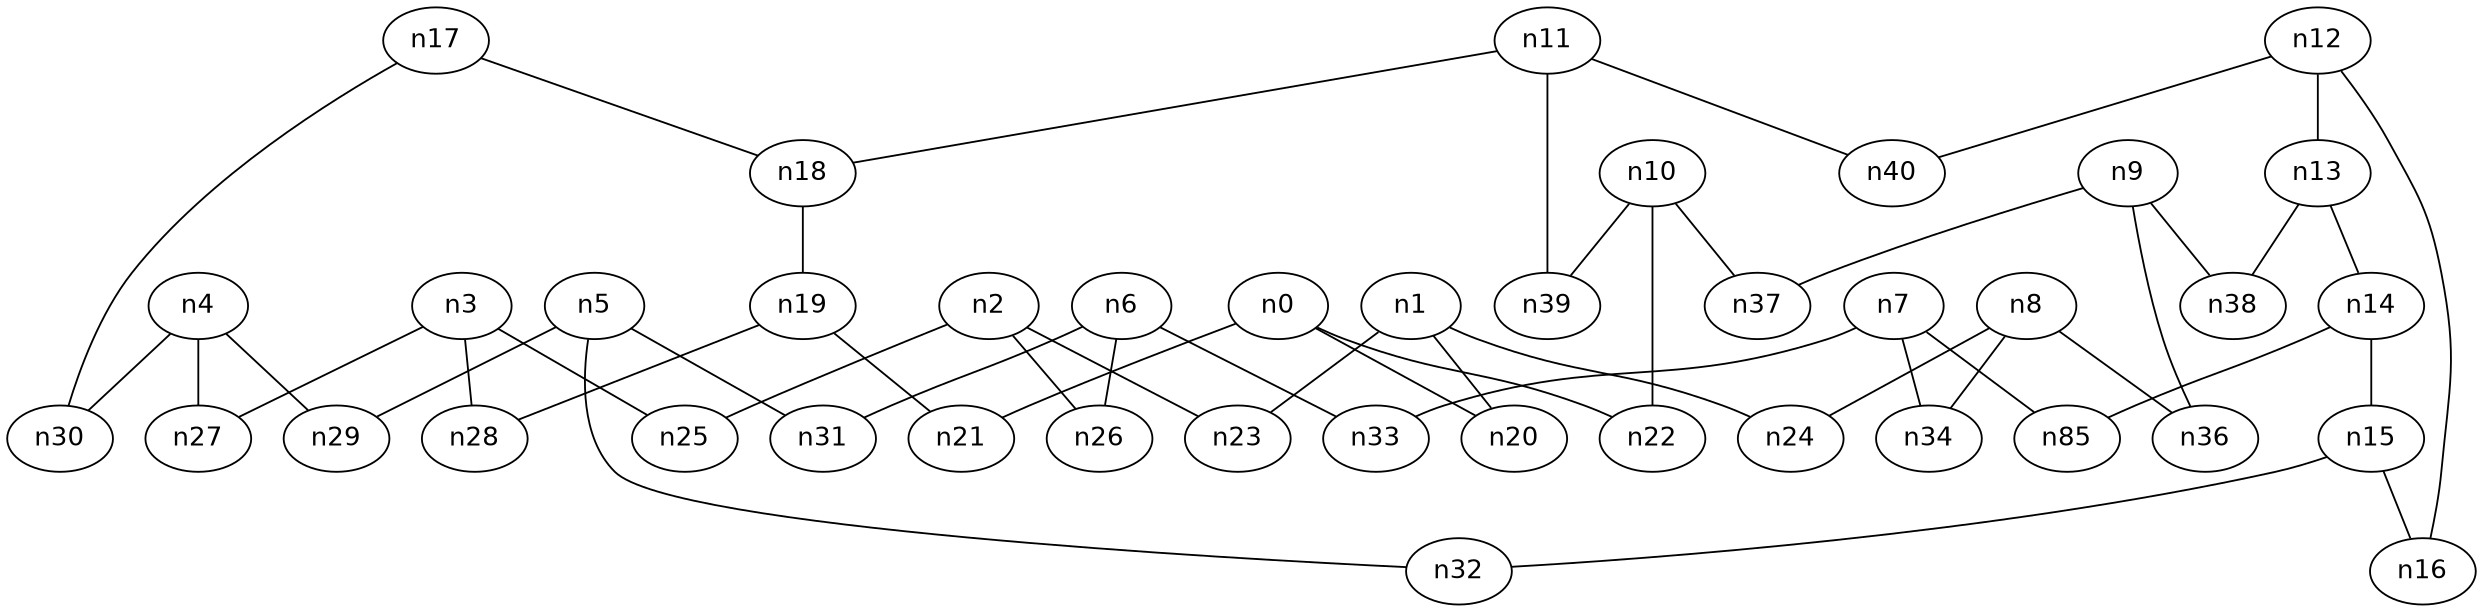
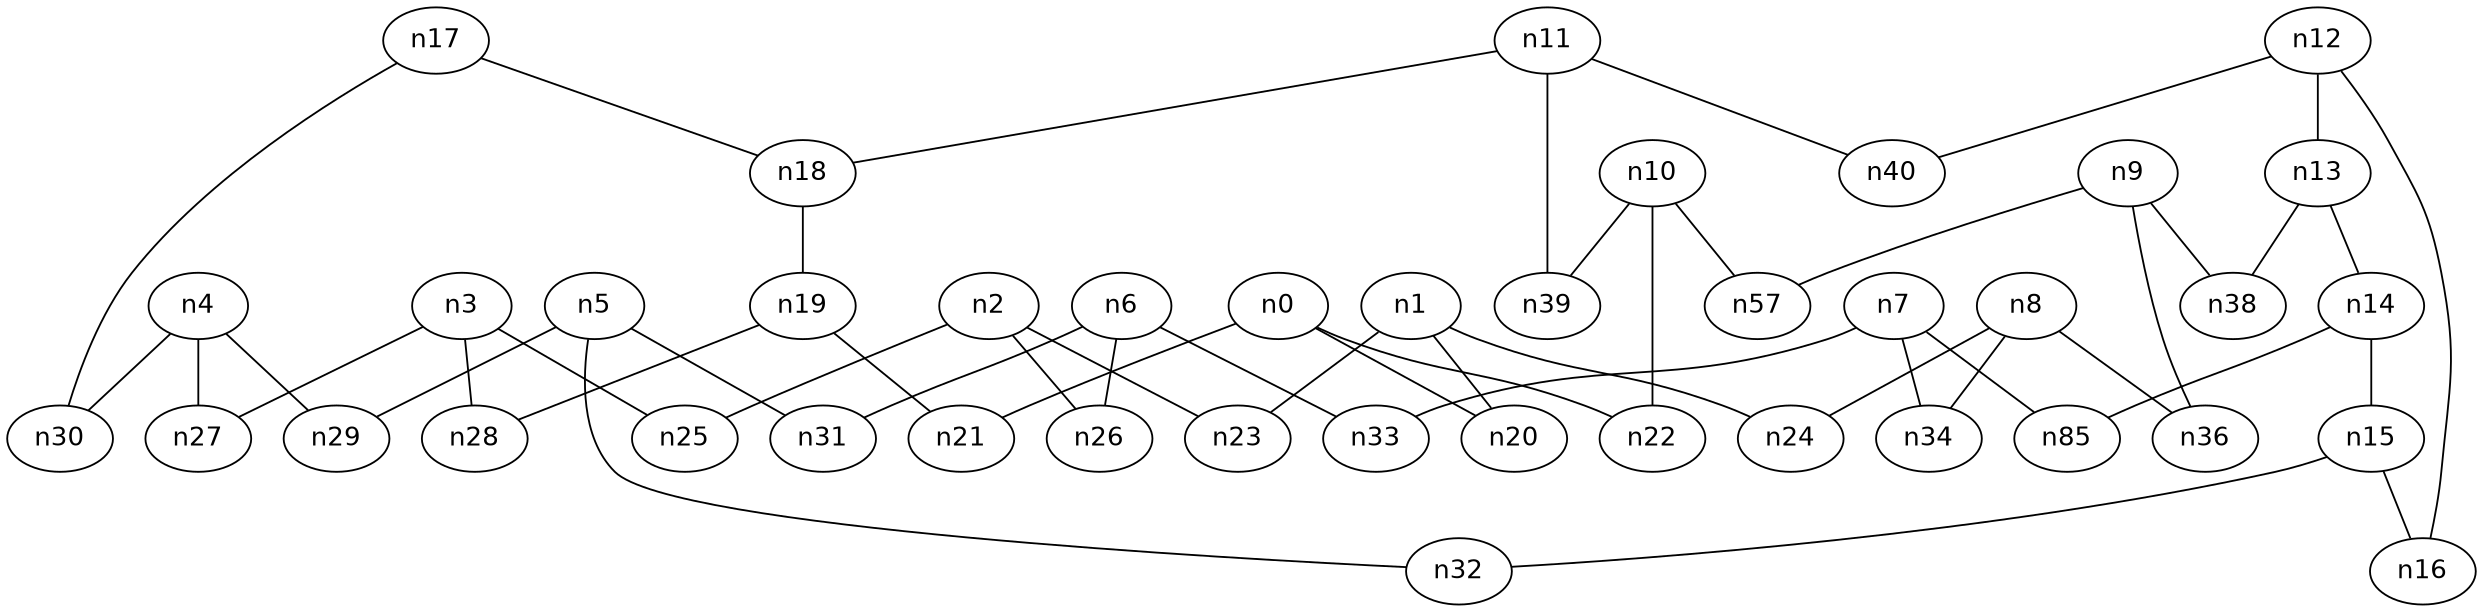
node "n37": label "n37" -> "n57"
